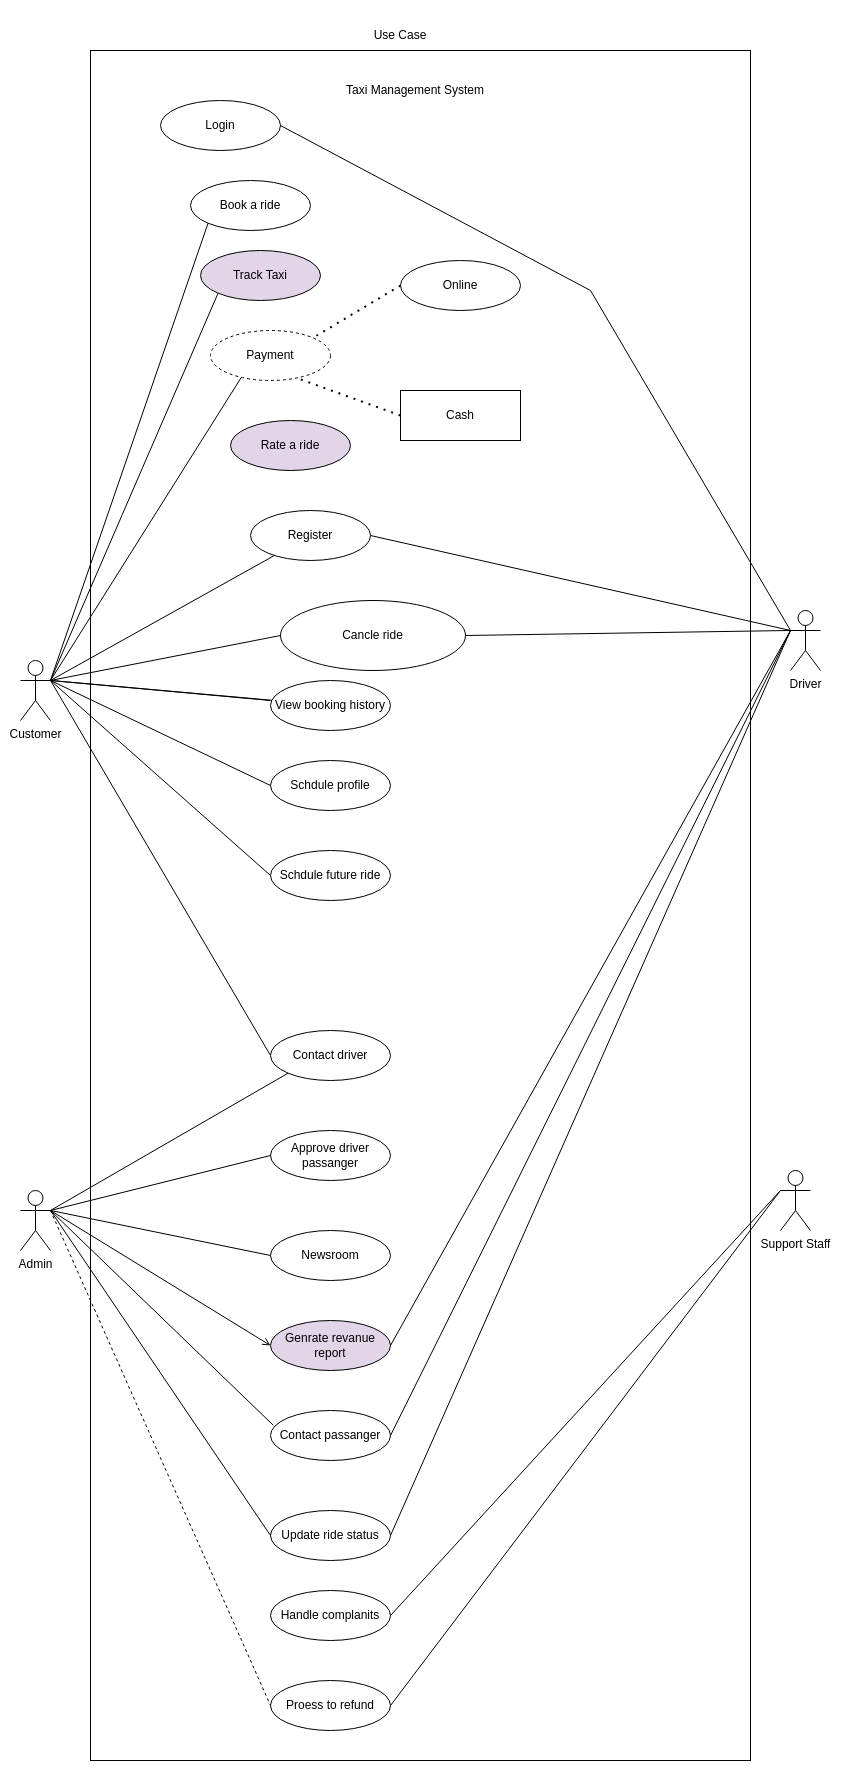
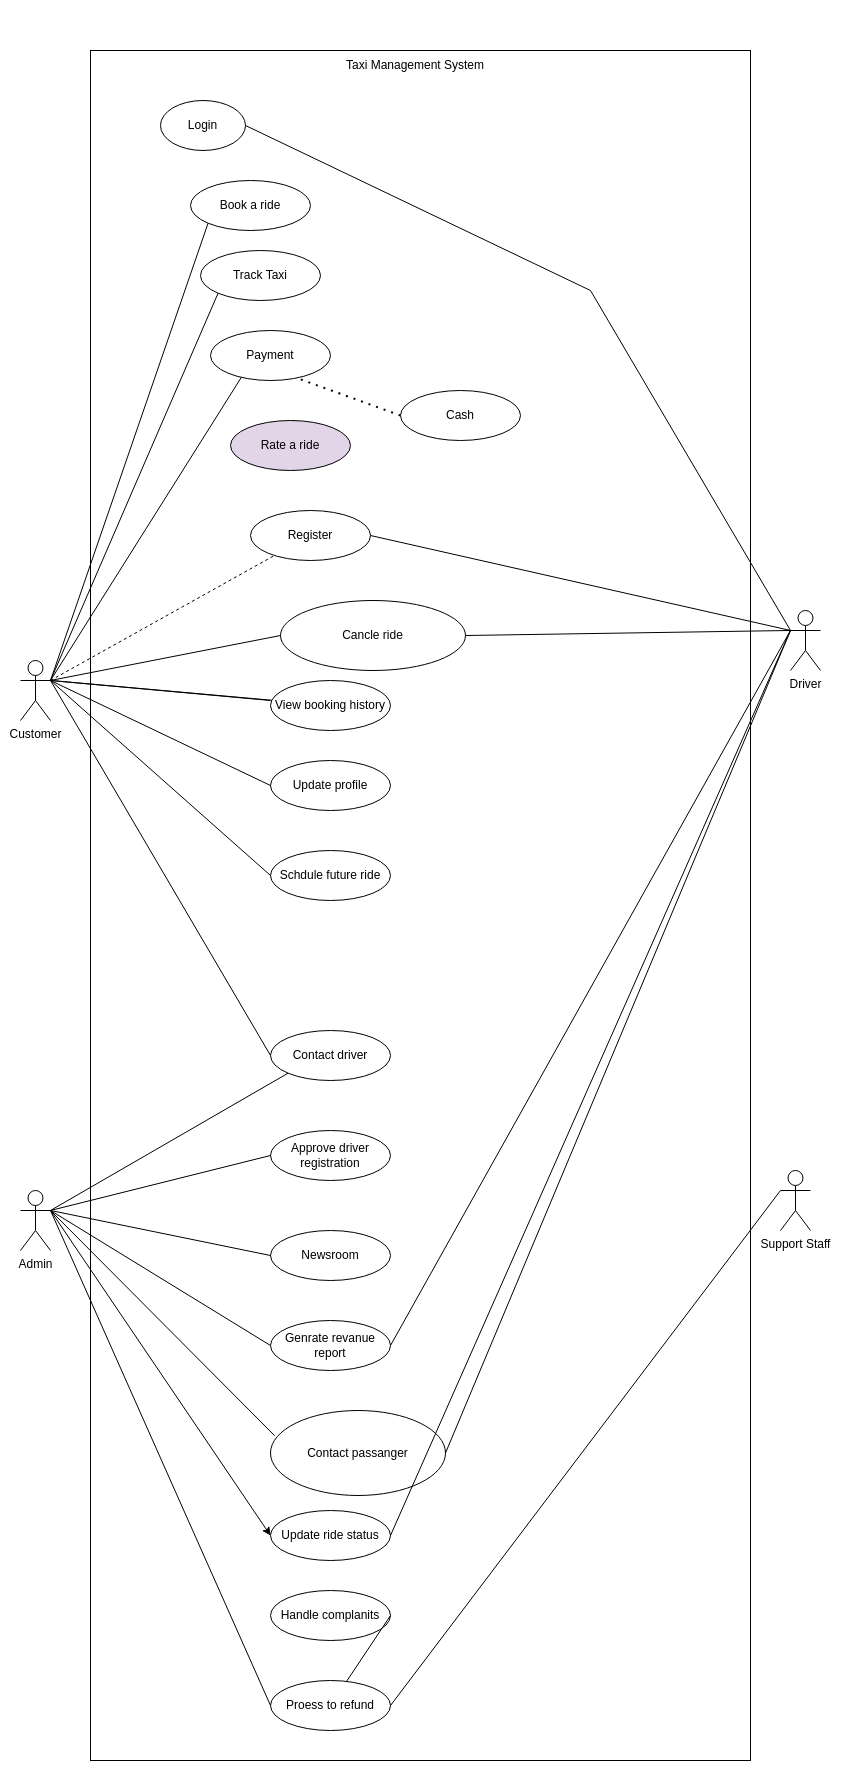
node "Use Case": removed
node "Taxi Management System": moved (416, 91) -> (416, 66)
node "Login": size 120x50 -> 85x50
node "Track Taxi": fillcolor #e1d5e7 -> #ffffff
node "Online": removed
edge "Online" -- "Payment": removed
node "Payment": style dashed -> solid
node "Cash": shape rectangle -> ellipse
edge "Register" -- "Customer": style solid -> dashed
node "Schdule profile": label "Schdule profile" -> "Update profile"
node "Approve driver passanger": label "Approve driver passanger" -> "Approve driver registration"
edge "Admin" -> "Genrate revanue report": arrowhead open -> none
node "Genrate revanue report": fillcolor #e1d5e7 -> #ffffff
edge "Support Staff" -- "Handle complanits": now "Proess to refund" -- "Handle complanits"
node "Contact passanger": size 120x50 -> 175x85
edge "Admin" -- "Proess to refund": style dashed -> solid
edge "Admin" -- "Update ride status": arrowhead none -> classic
